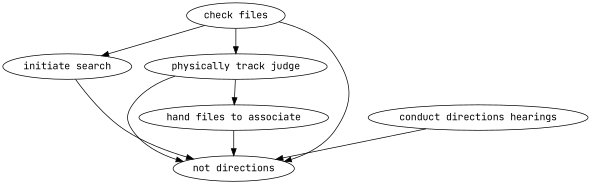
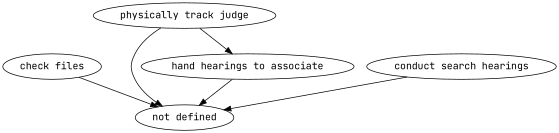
edge "check files" -> "physically track judge": removed
node "initiate search": removed
node "hand files to associate": label "hand files to associate" -> "hand hearings to associate"
node "conduct directions hearings": label "conduct directions hearings" -> "conduct search hearings"
node "not directions": label "not directions" -> "not defined"
